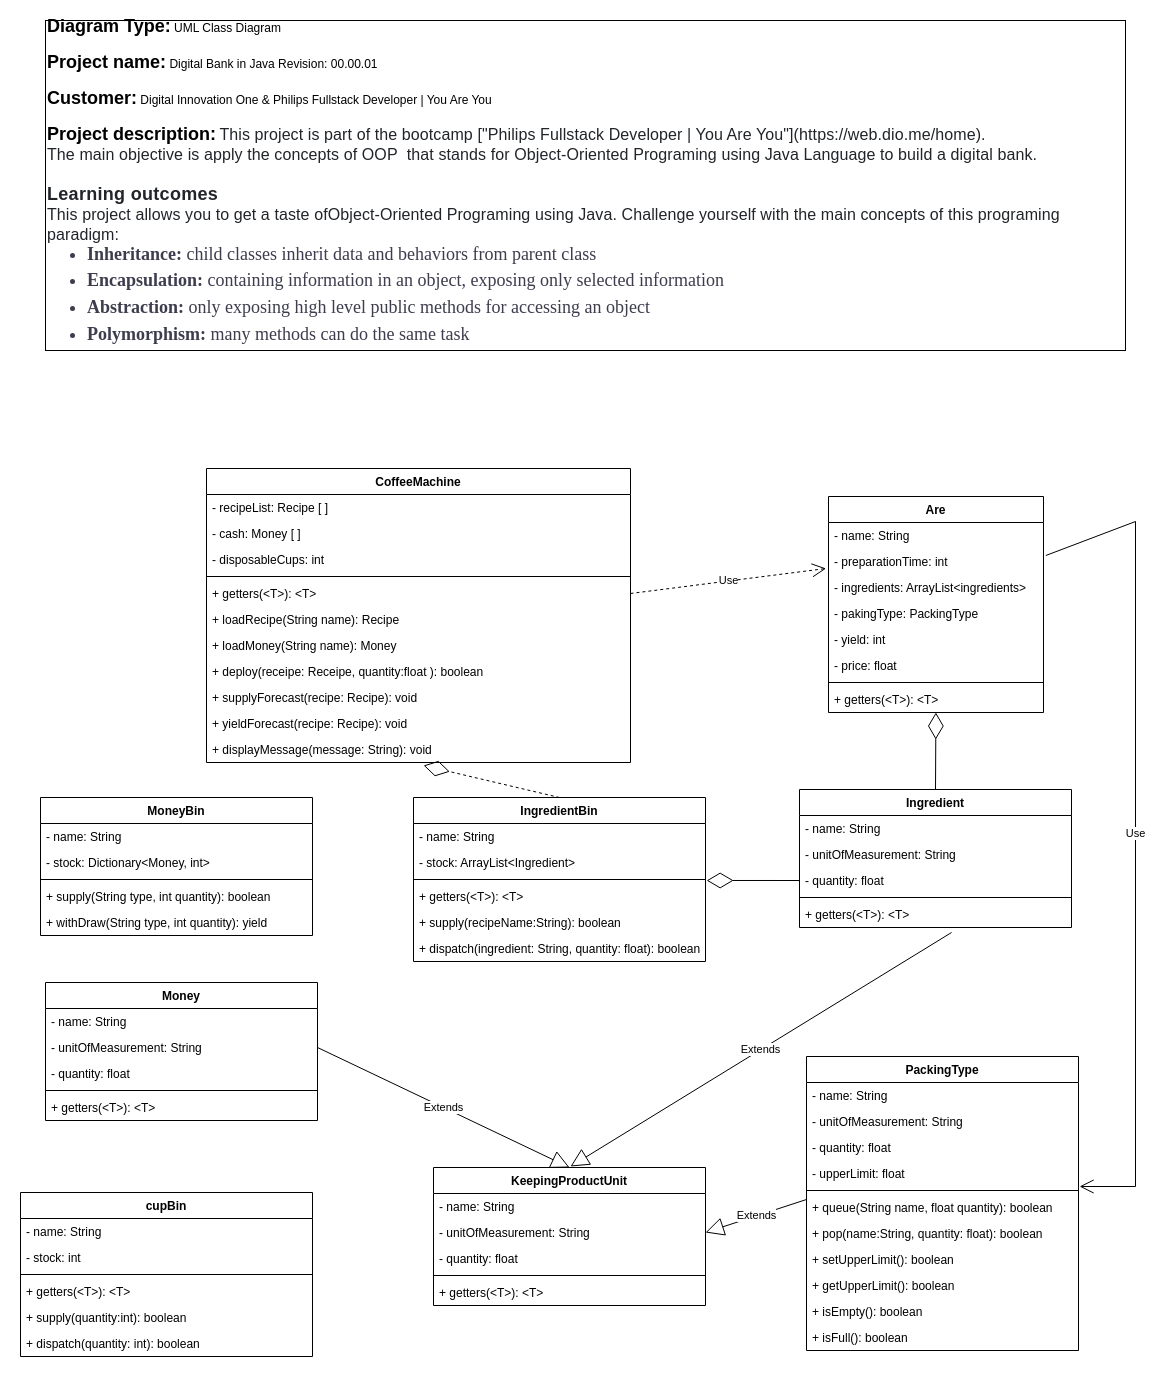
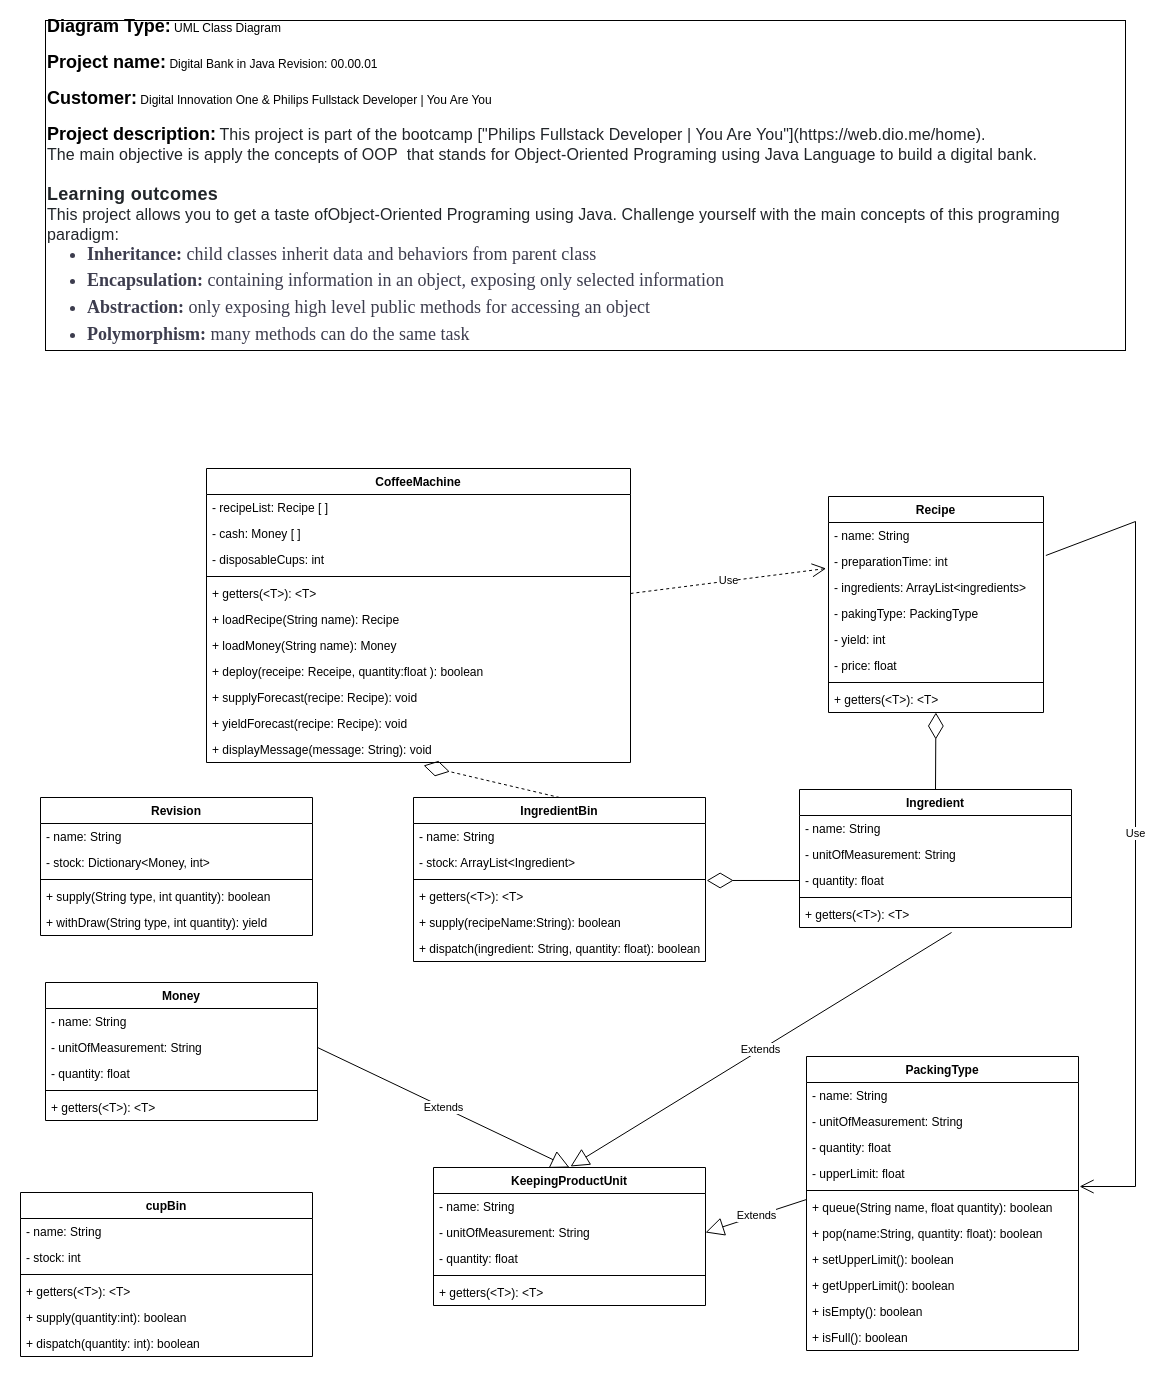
node "Are": label "Are" -> "Recipe"
node "MoneyBin": label "MoneyBin" -> "Revision"
